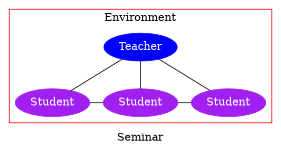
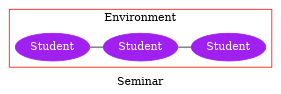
node "Teacher": removed
